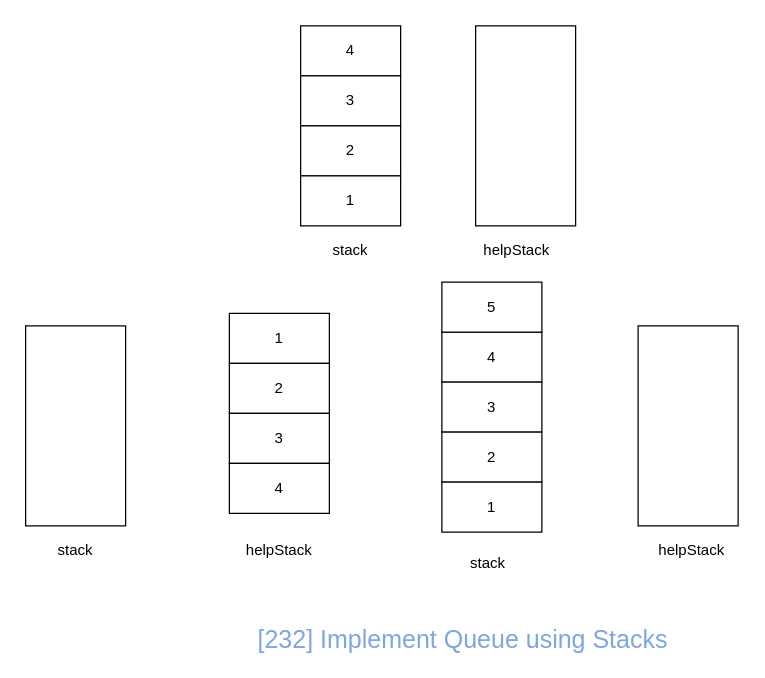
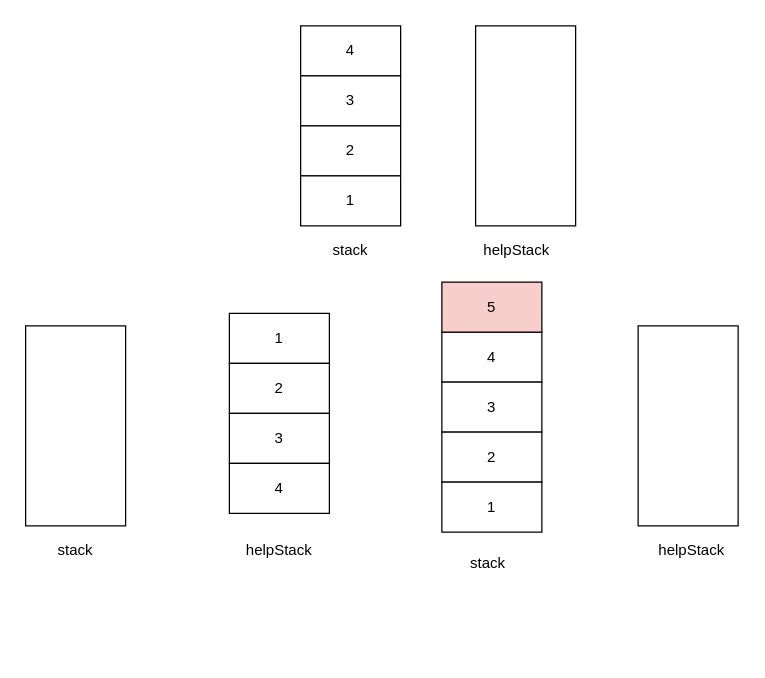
node "5": fillcolor #ffffff -> #f8cecc
node "[232] Implement Queue using Stacks": removed
